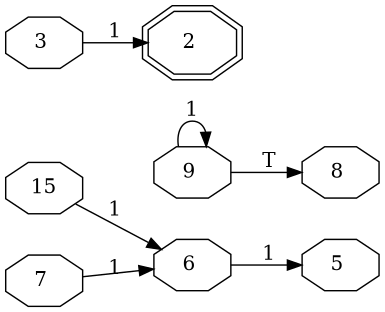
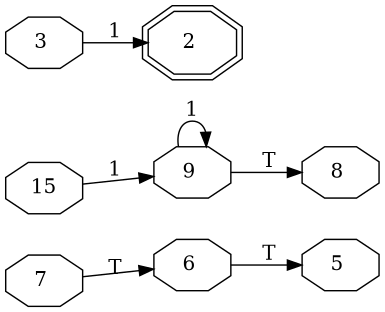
edge "15" -> "6": now "15" -> "9"
edge "6" -> "5": label "1" -> "T"
edge "7" -> "6": label "1" -> "T"
